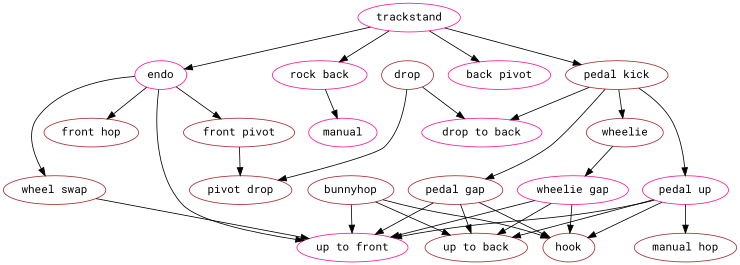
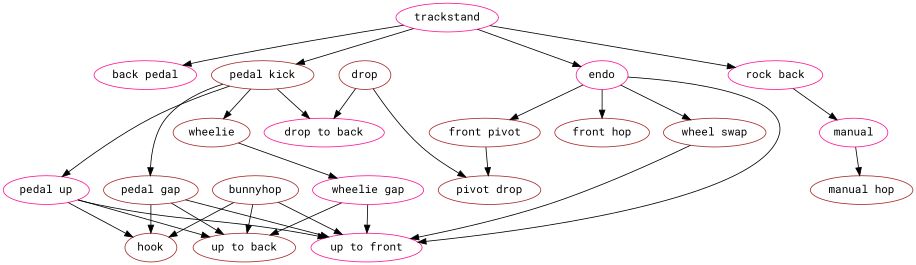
node "back pivot": label "back pivot" -> "back pedal"
edge "wheelie gap" -> "hook": removed
edge "pedal up" -> "manual hop": now "manual" -> "manual hop"
